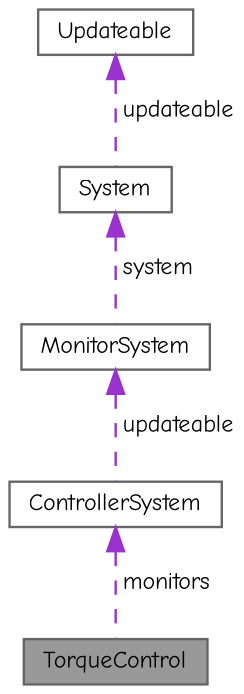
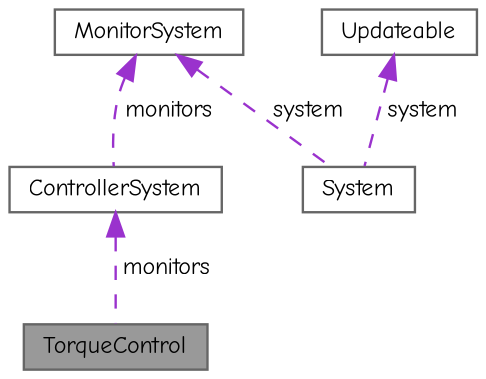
edge "System" -> "Updateable": label " updateable" -> " system"
edge "MonitorSystem" -> "System": reversed
edge "ControllerSystem" -> "MonitorSystem": label " updateable" -> " monitors"
